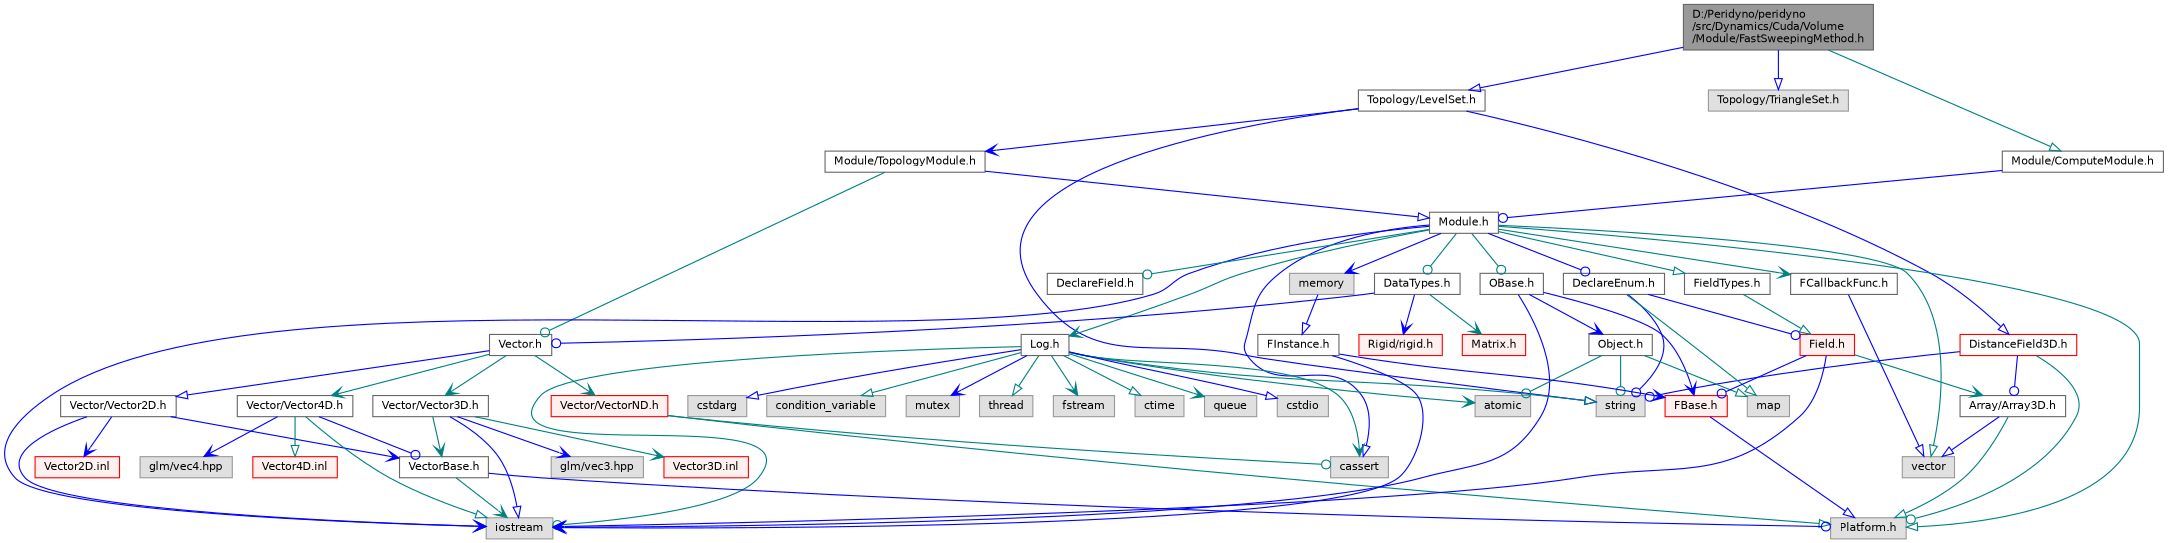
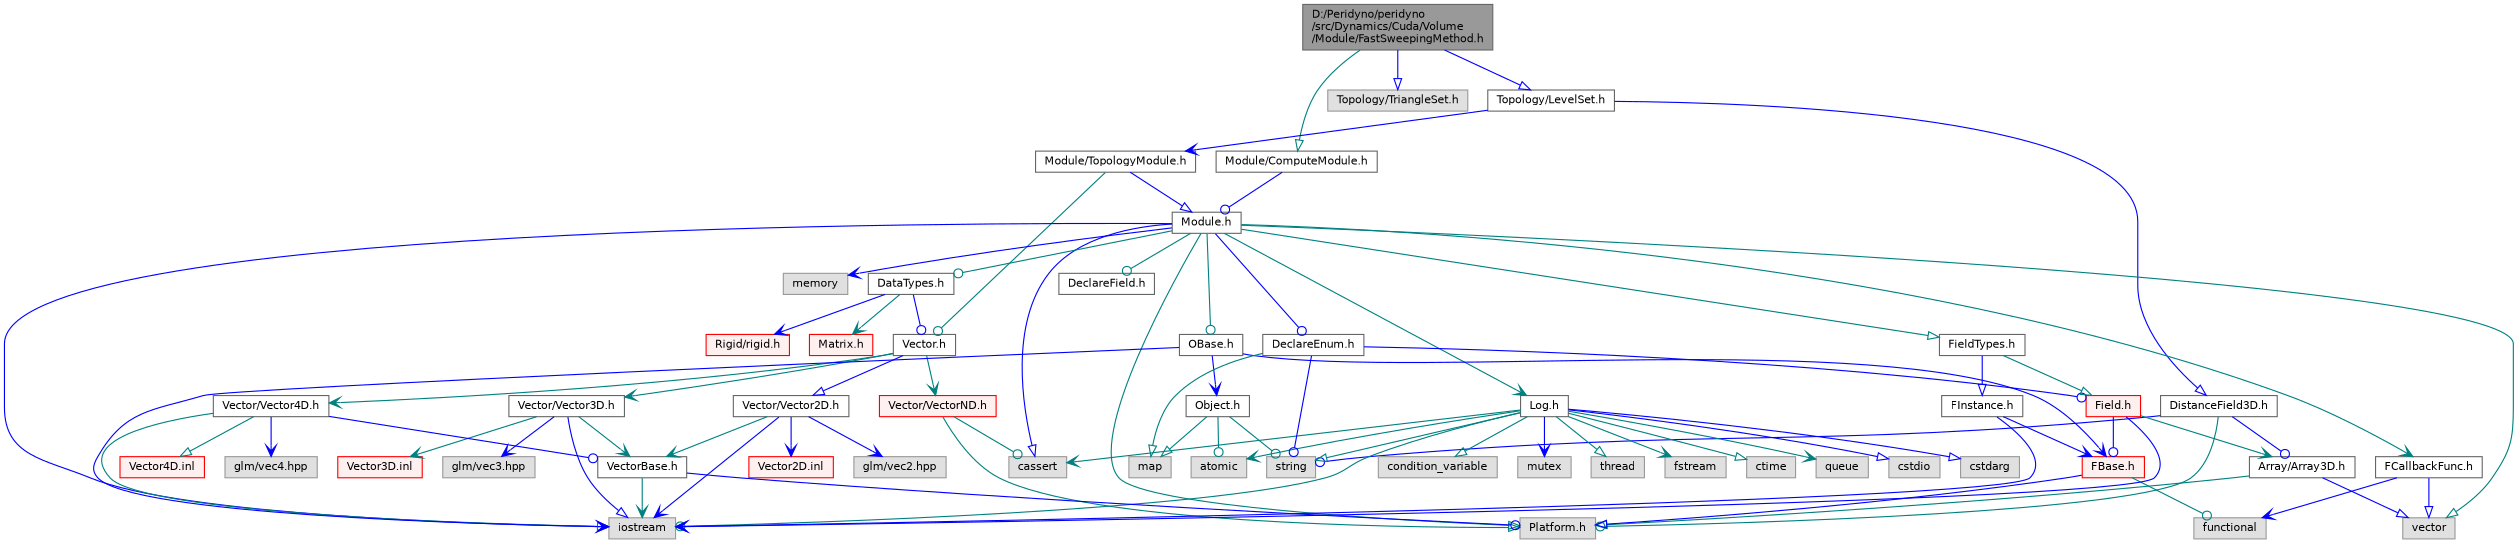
edge "memory" -> "FInstance.h": now "FieldTypes.h" -> "FInstance.h"
edge "Topology/LevelSet.h" -> "string": removed
node "DistanceField3D.h": color red -> grey40
edge "Vector/Vector2D.h" -> "VectorBase.h": color blue -> teal
node "glm/vec2.hpp": added
node "functional": added
